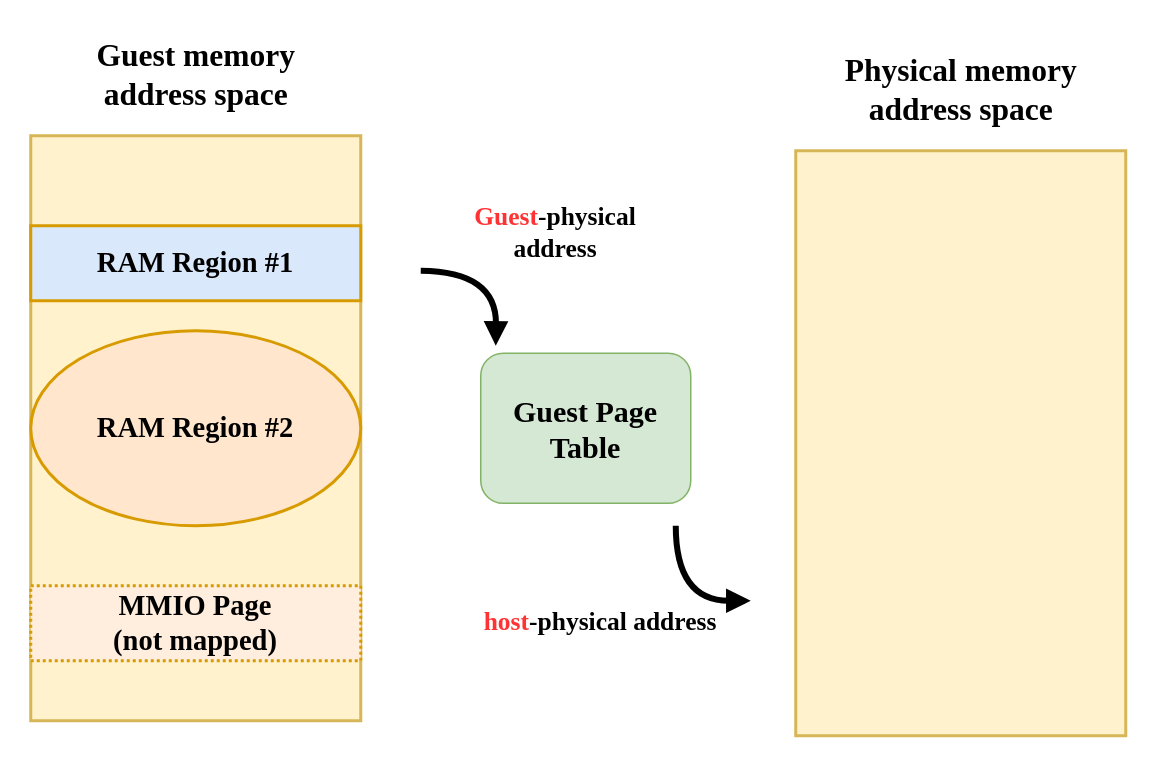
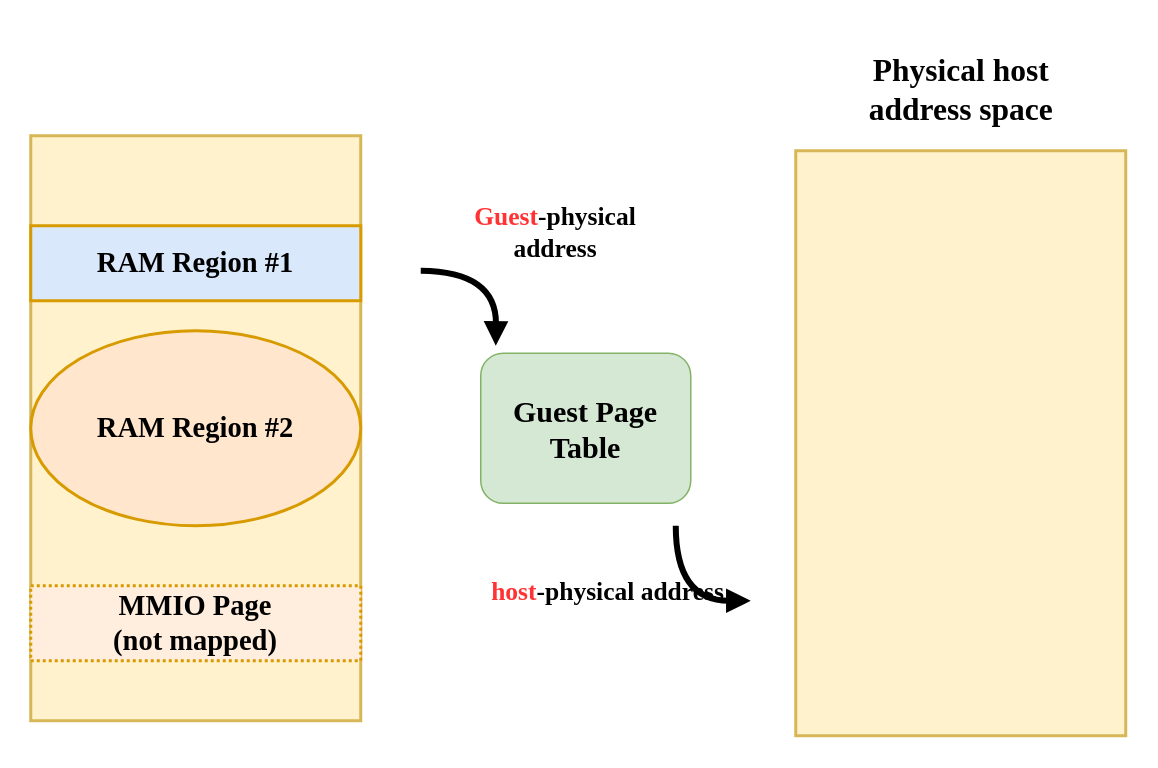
node "Guest memory address space": removed
node "Physical memory address space": label "Physical memory address space" -> "Physical host address space"
node "host-physical address": moved (601, 623) -> (608, 593)
